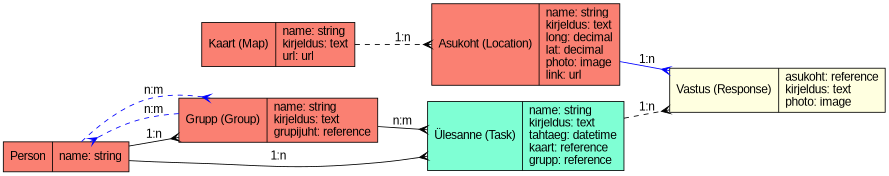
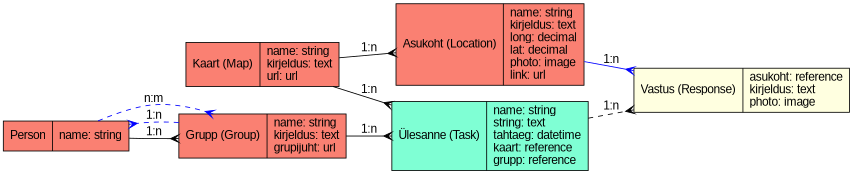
edge "Kaart (Map)" -> "Asukoht (Location)": style dashed -> solid
edge "Grupp (Group)" -> "Person": label "n:m" -> "1:n"
edge "Grupp (Group)" -> "Ülesanne (Task)": label "n:m" -> "1:n"
node "Ülesanne (Task)": text "kirjeldus: text" -> "string: text"
node "Grupp (Group)": text "grupijuht: reference" -> "grupijuht: url"
edge "Person" -> "Ülesanne (Task)": now "Kaart (Map)" -> "Ülesanne (Task)"
